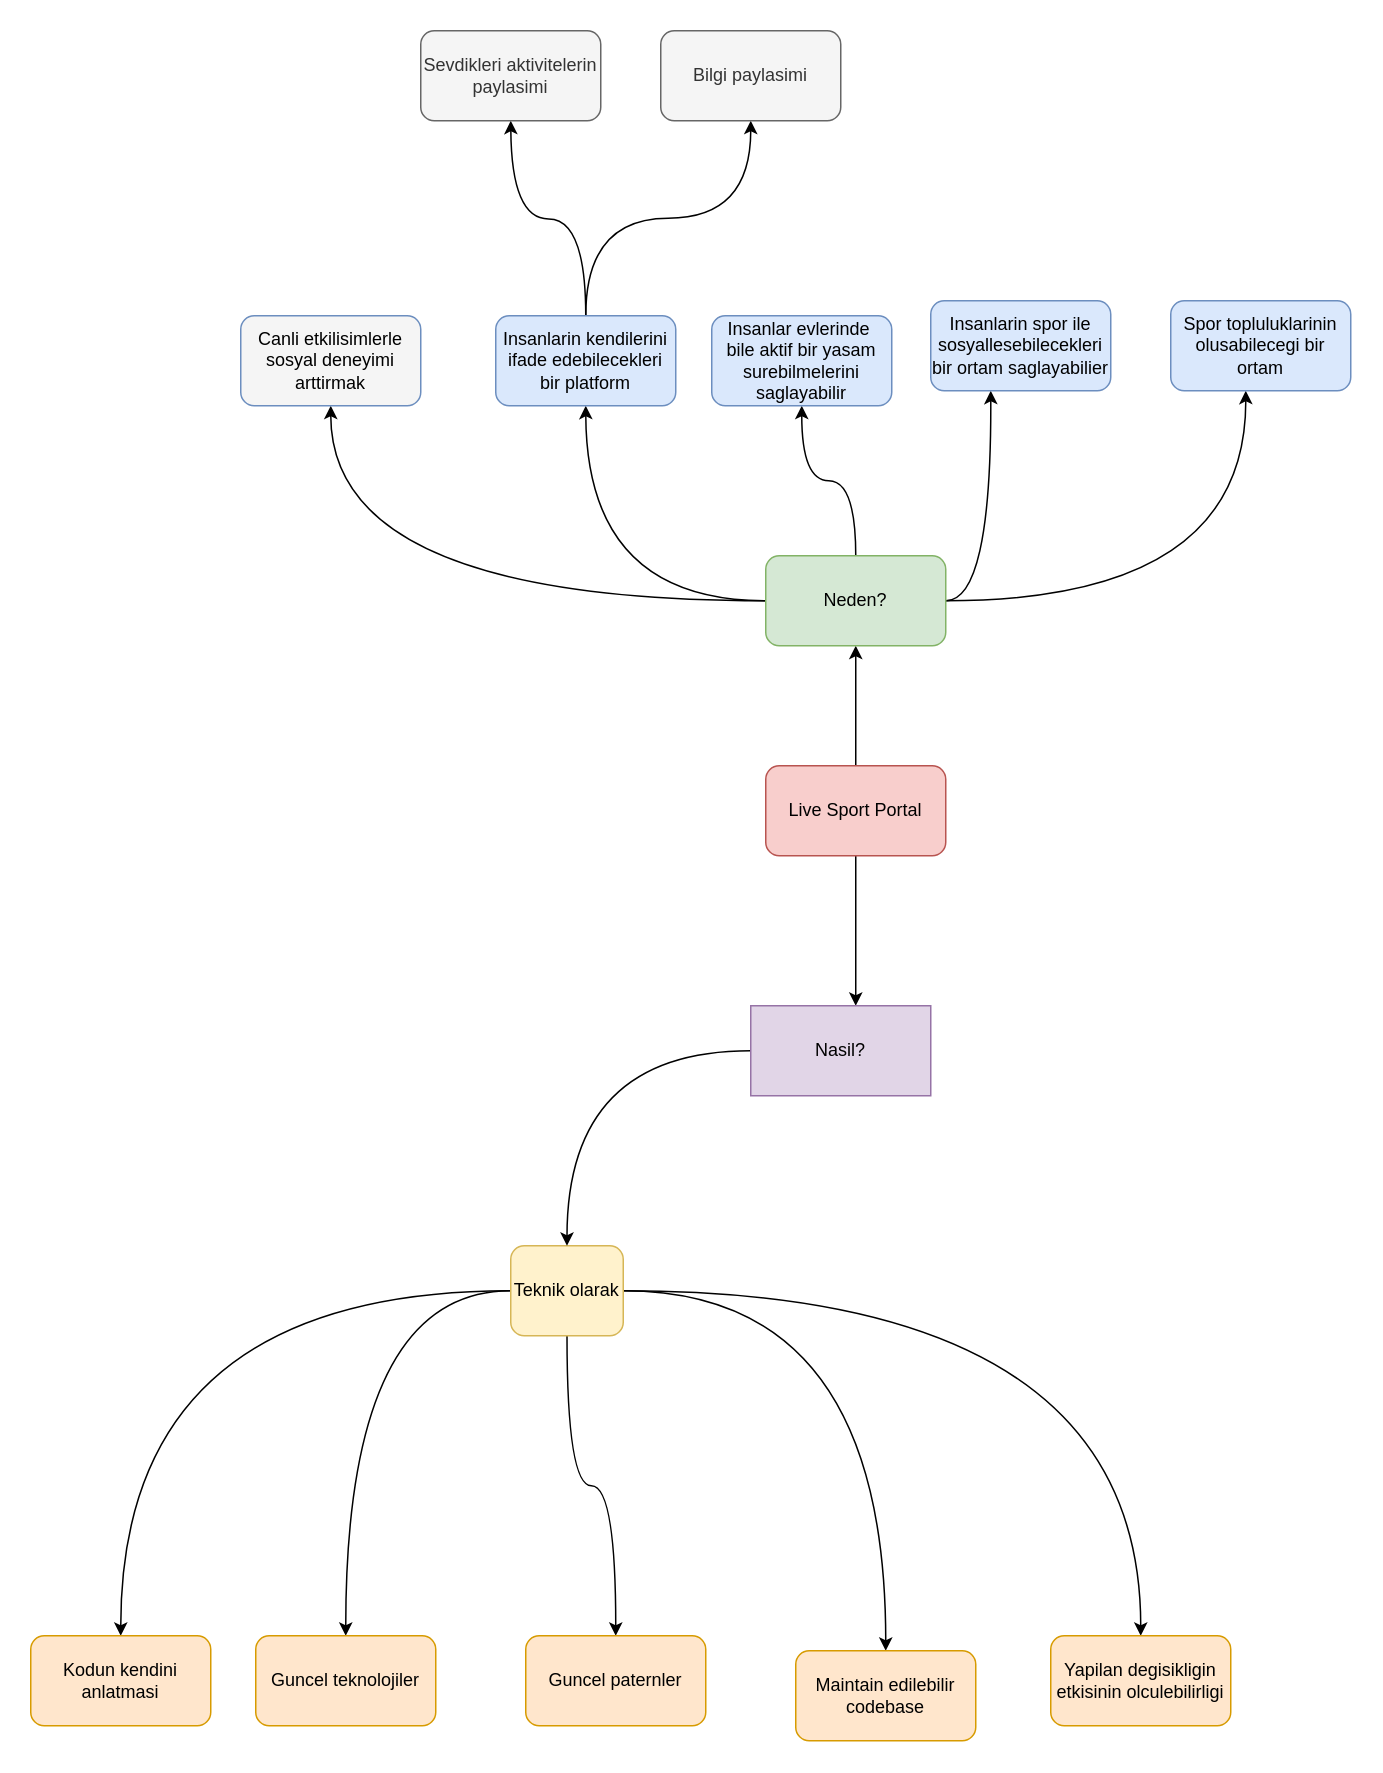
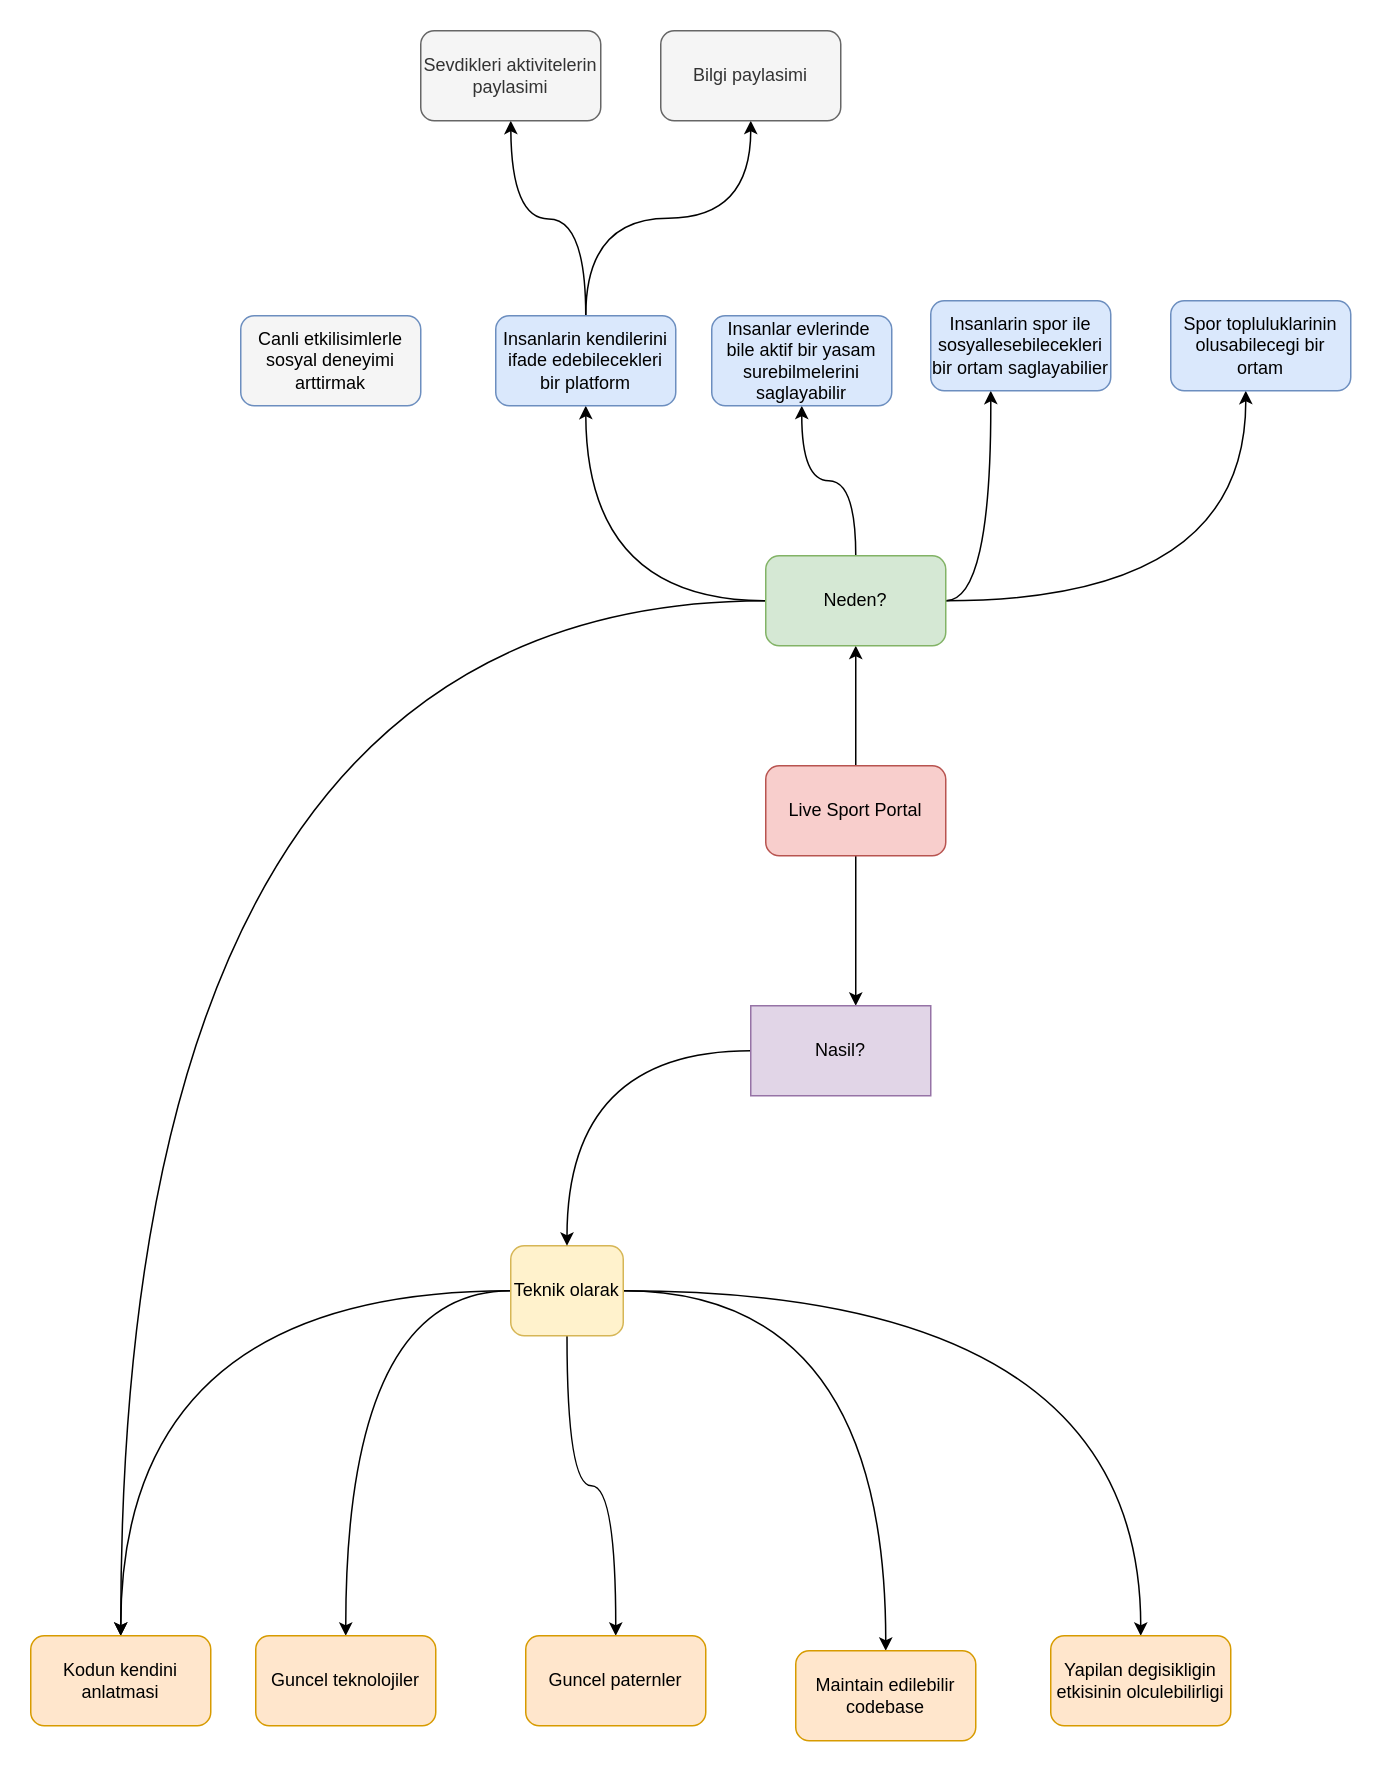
edge "Neden?" -> "Canli etkilisimlerle sosyal deneyimi arttirmak": now "Neden?" -> "Kodun kendini anlatmasi"
